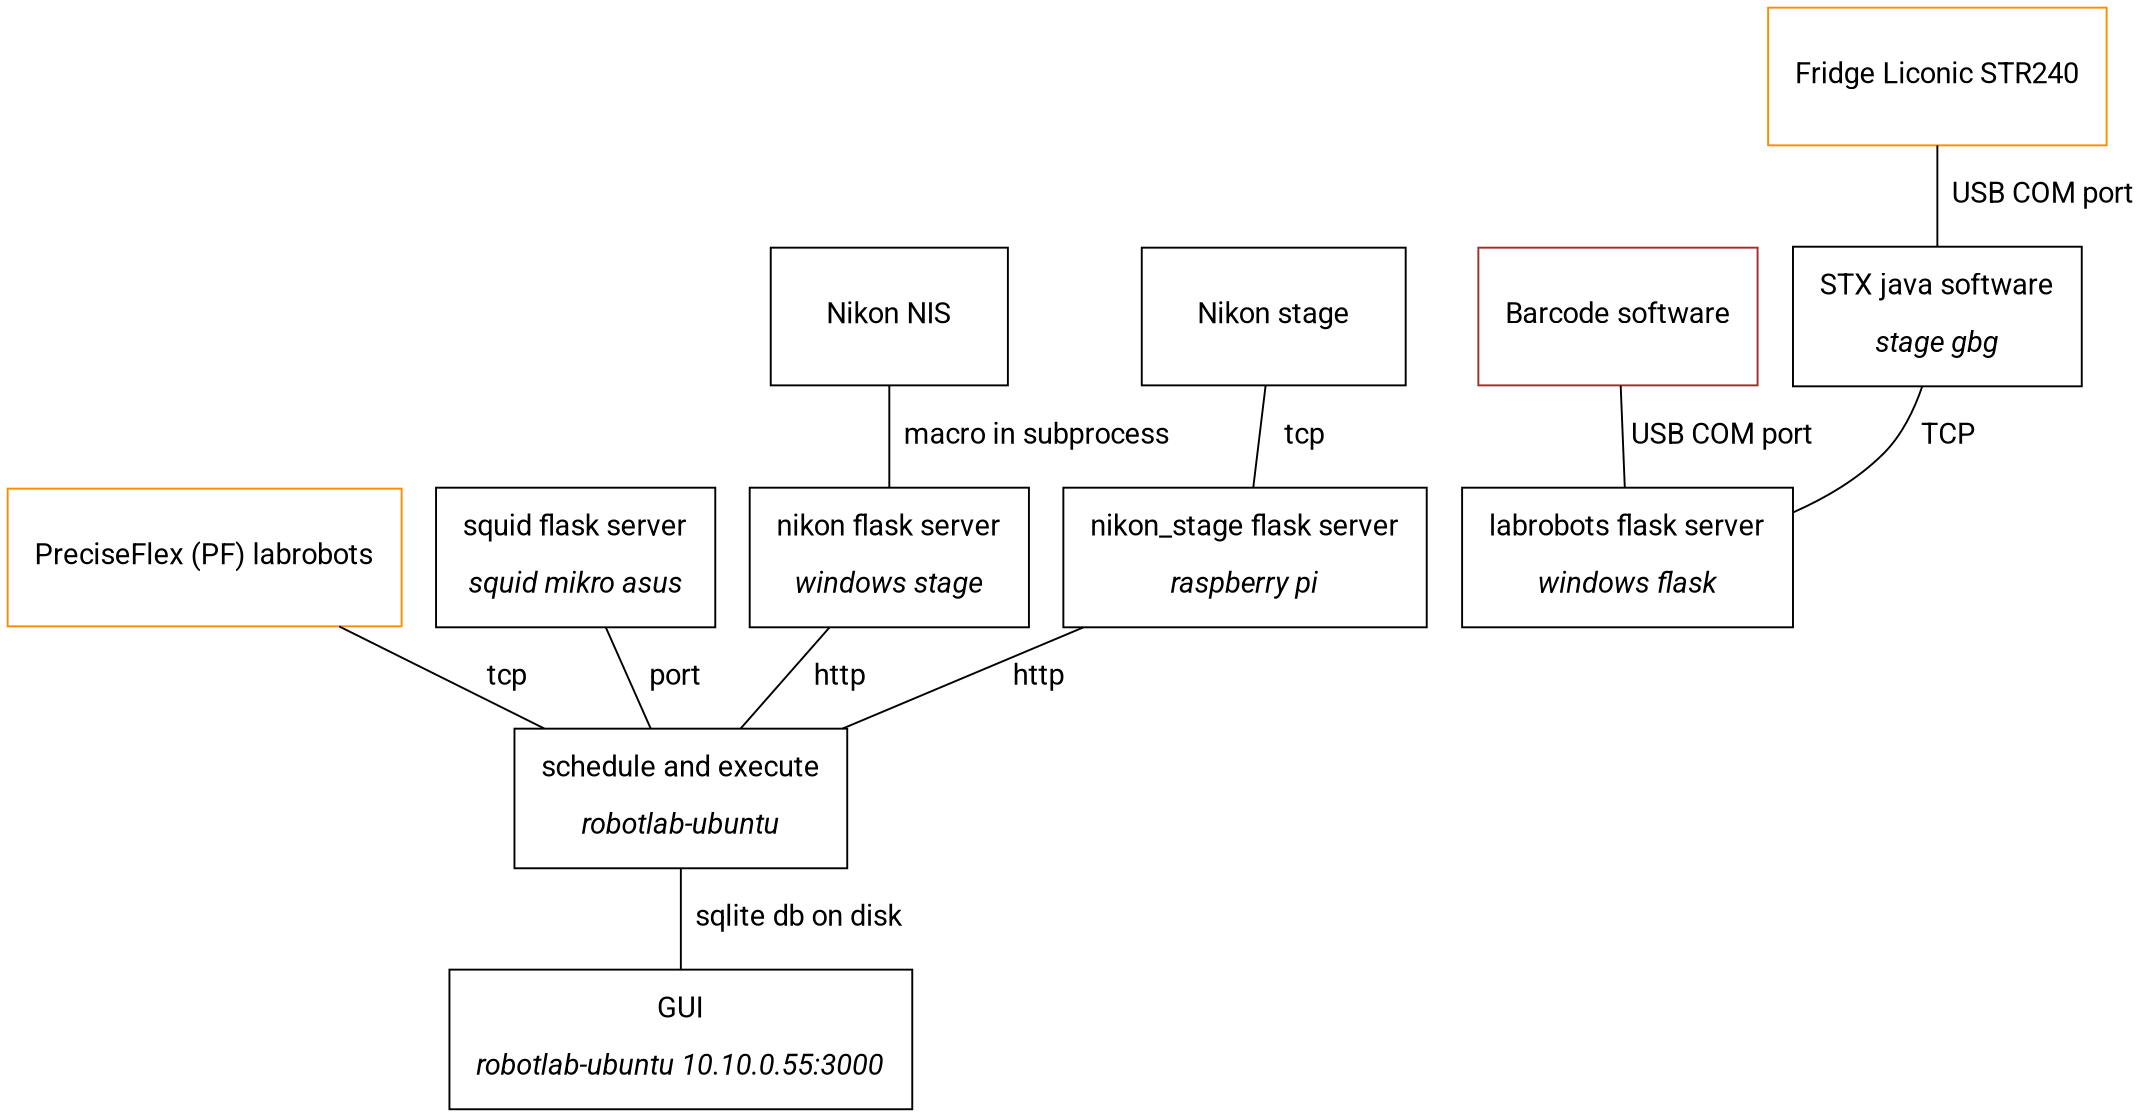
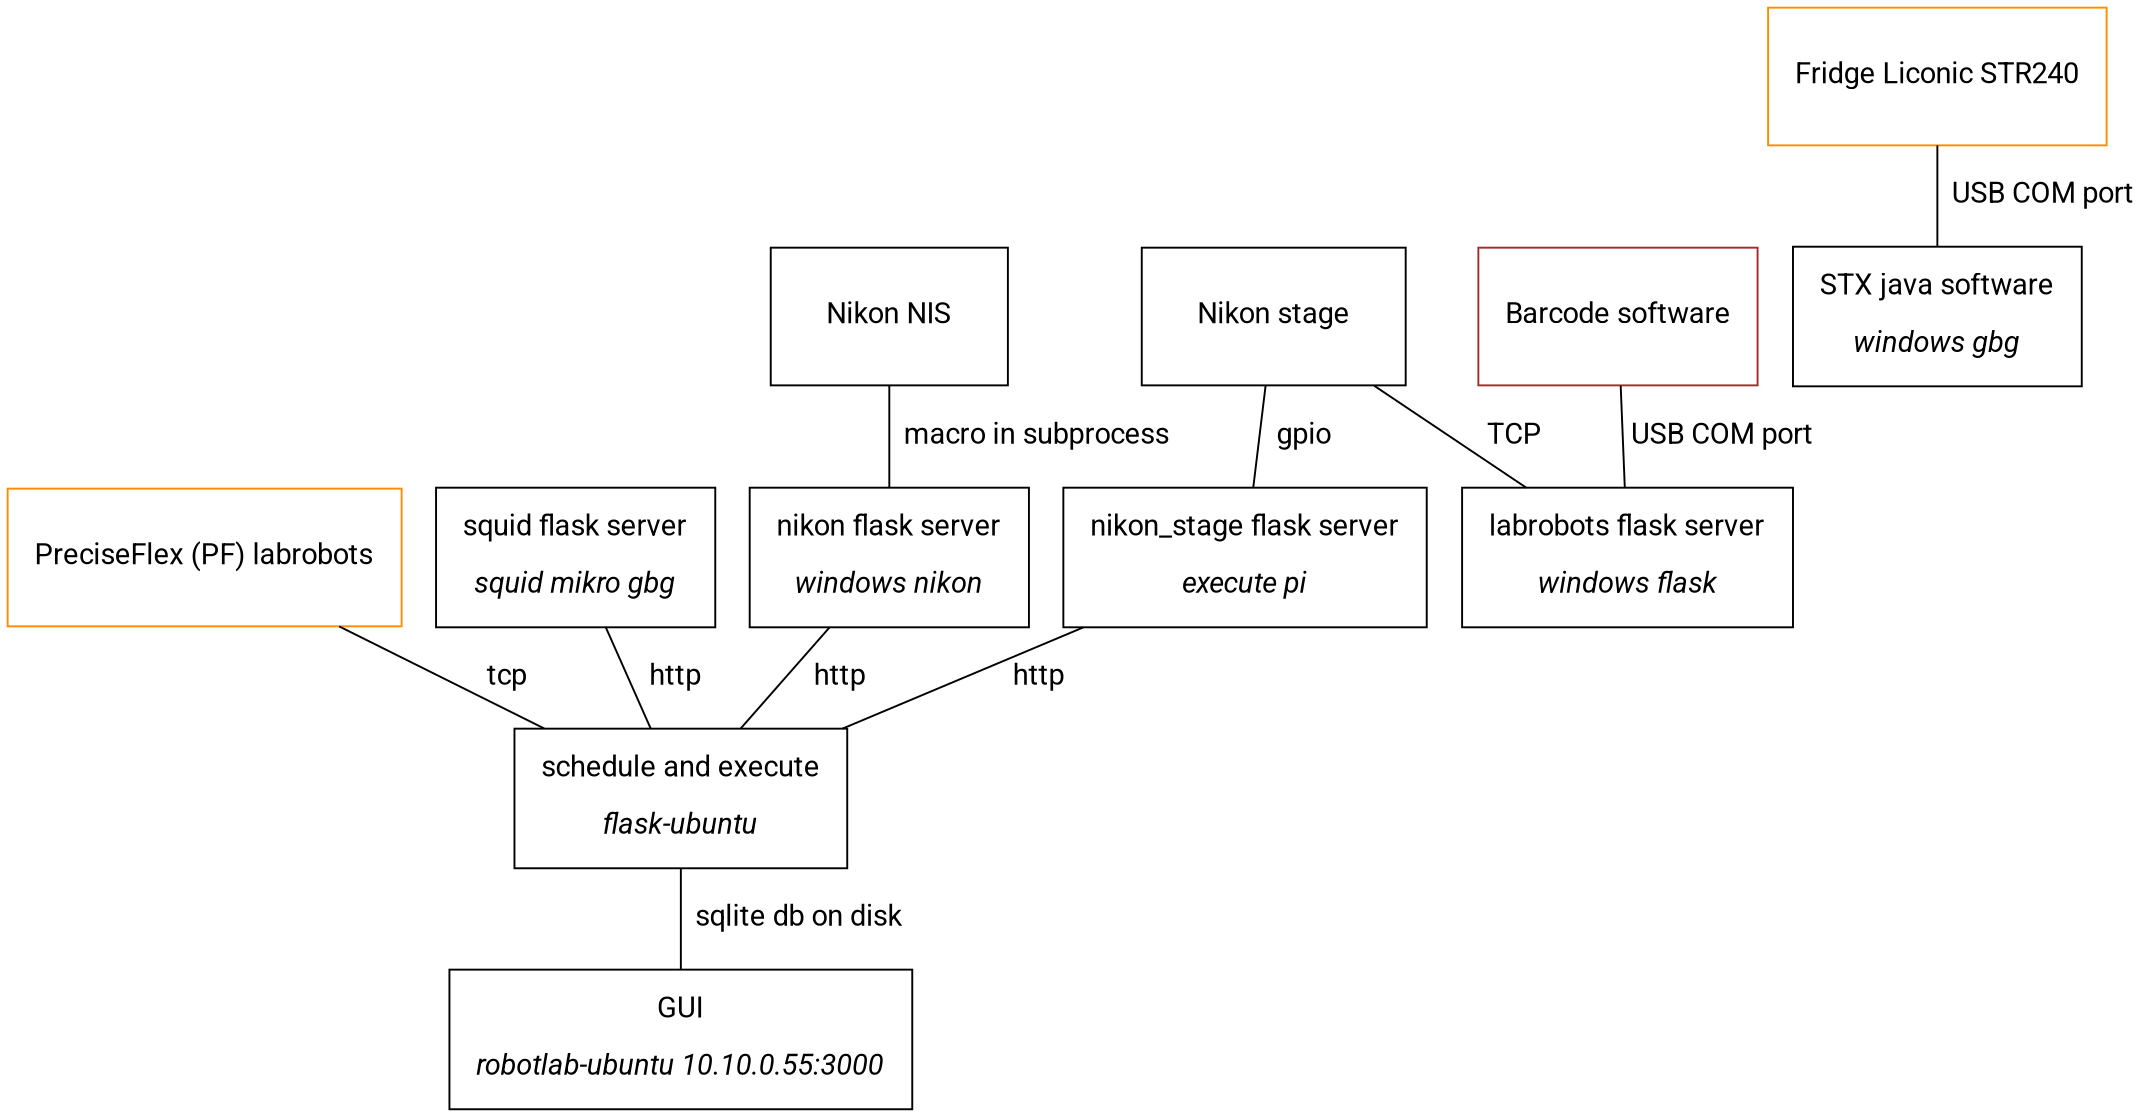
node "STX java software": text "stage gbg" -> "windows gbg"
edge "Nikon stage" -- "nikon_stage flask server": label "  tcp" -> "  gpio"
edge "STX java software" -- "labrobots flask server": now "Nikon stage" -- "labrobots flask server"
node "squid flask server": text "squid mikro asus" -> "squid mikro gbg"
node "nikon flask server": text "windows stage" -> "windows nikon"
node "nikon_stage flask server": text "raspberry pi" -> "execute pi"
edge "squid flask server" -- "schedule and execute": label "  port" -> "  http"
node "schedule and execute": text "robotlab-ubuntu" -> "flask-ubuntu"
